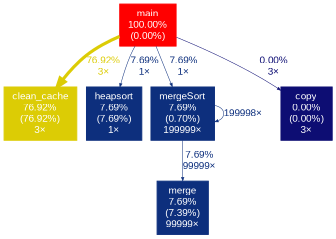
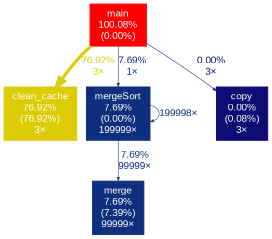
node "main 100.00% (0.00%)": label "main 100.00% (0.00%)" -> "main 100.08% (0.00%)"
node "heapsort 7.69% (7.69%) 1×": removed
node "mergeSort 7.69% (0.70%) 199999×": label "mergeSort 7.69% (0.70%) 199999×" -> "mergeSort 7.69% (0.00%) 199999×"
node "copy 0.00% (0.00%) 3×": label "copy 0.00% (0.00%) 3×" -> "copy 0.00% (0.08%) 3×"
